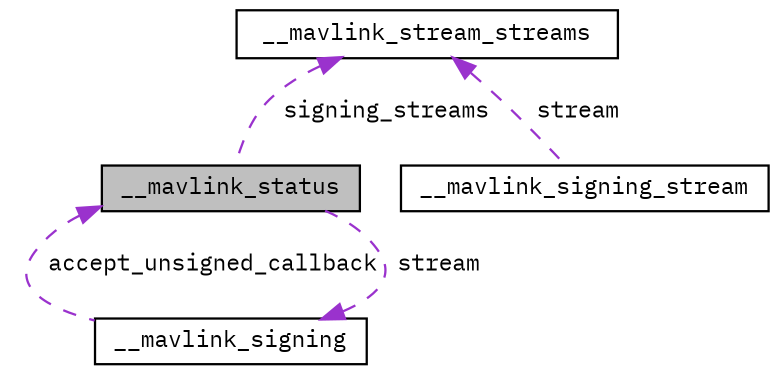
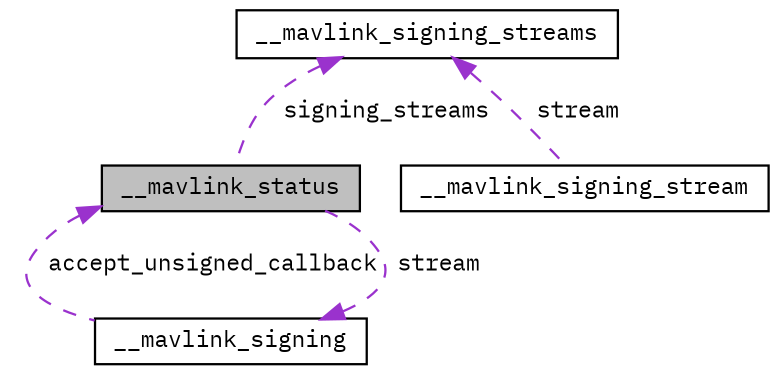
node "__mavlink_stream_streams": label "__mavlink_stream_streams" -> "__mavlink_signing_streams"
